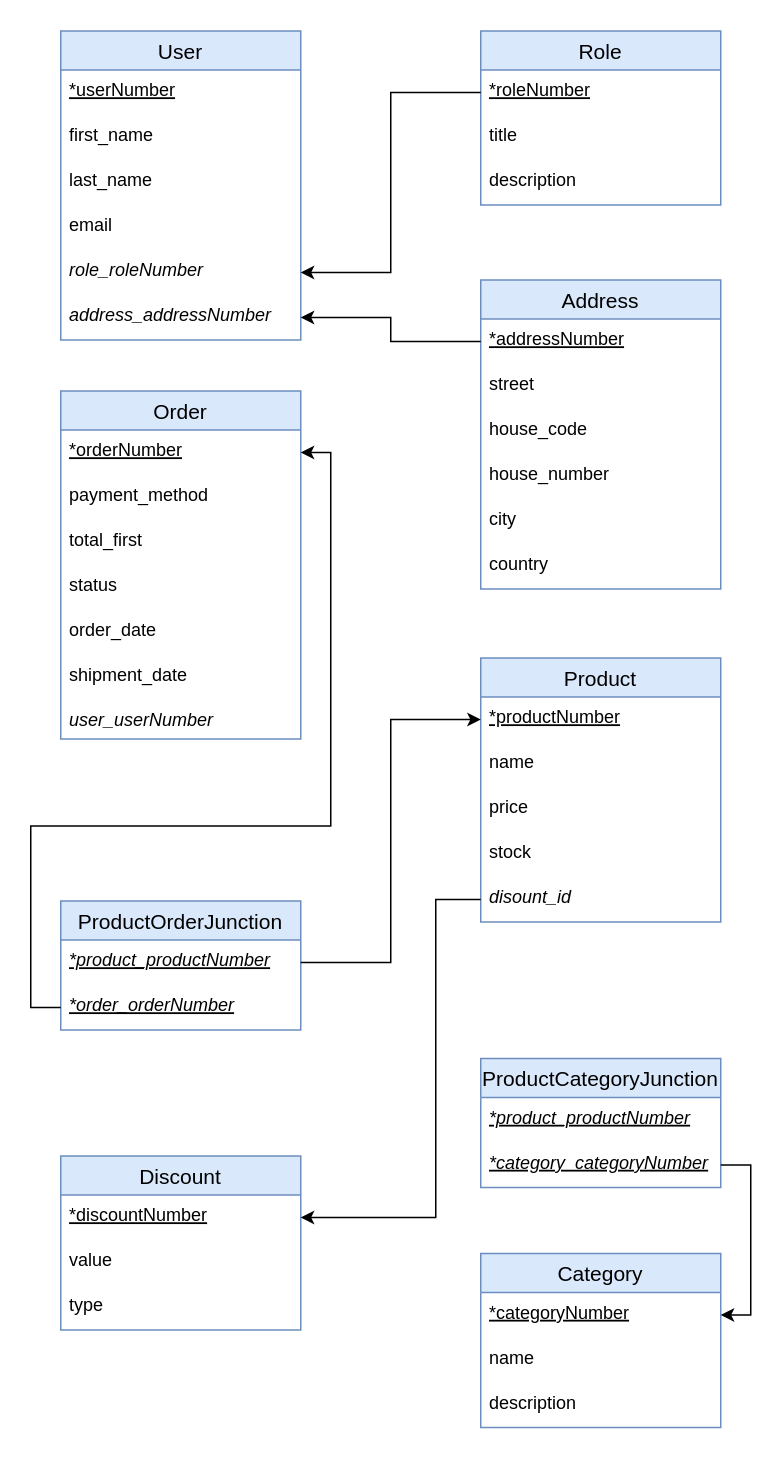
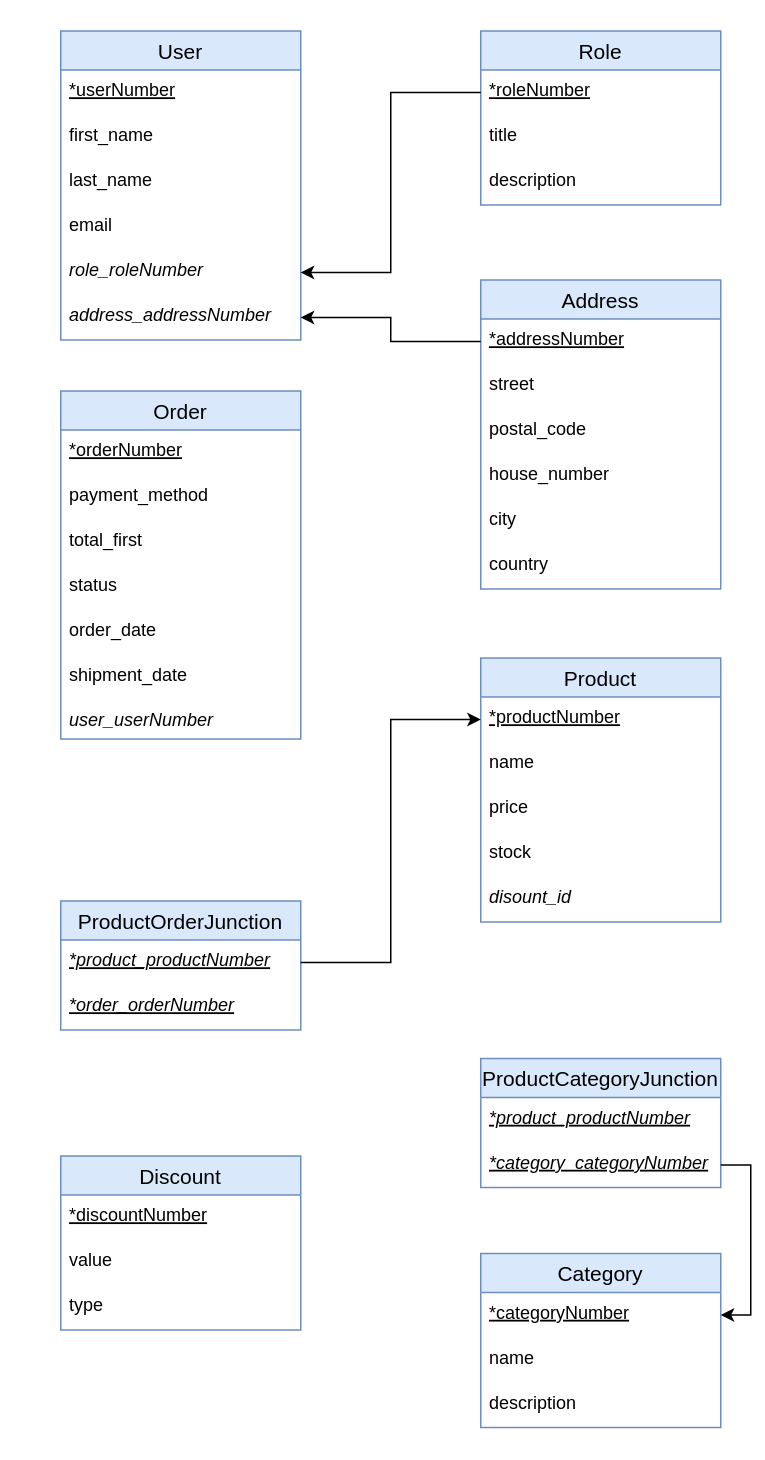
node "house_code": label "house_code" -> "postal_code"
edge "*order_orderNumber" -> "*orderNumber": removed
edge "disount_id" -> "*discountNumber": removed
